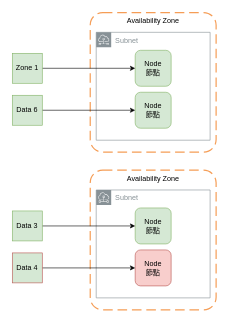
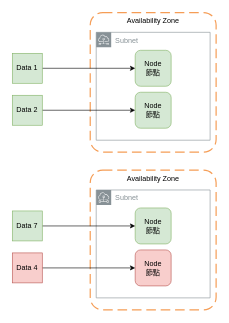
node "Zone 1": label "Zone 1" -> "Data 1"
node "Data 6": label "Data 6" -> "Data 2"
node "Data 3": label "Data 3" -> "Data 7"
node "Data 4": fillcolor #d5e8d4 -> #f8cecc
